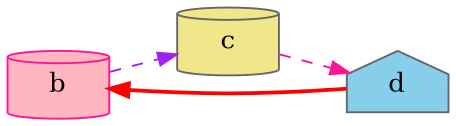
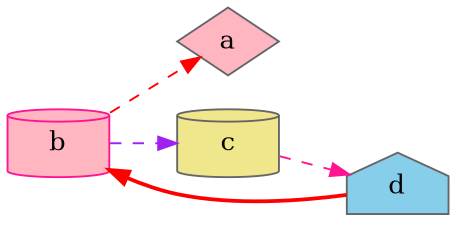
node "a": added
